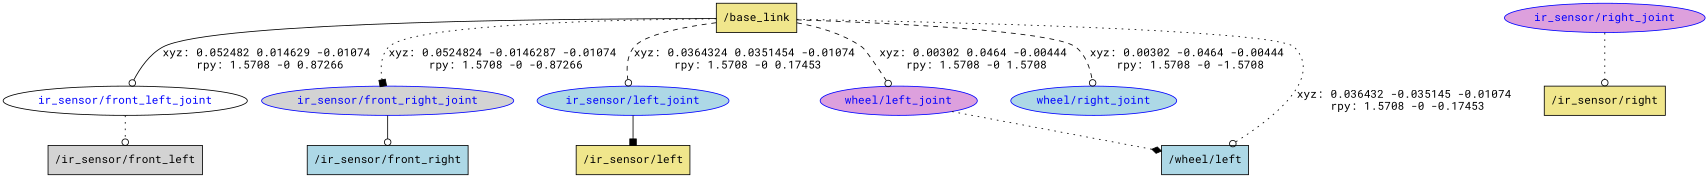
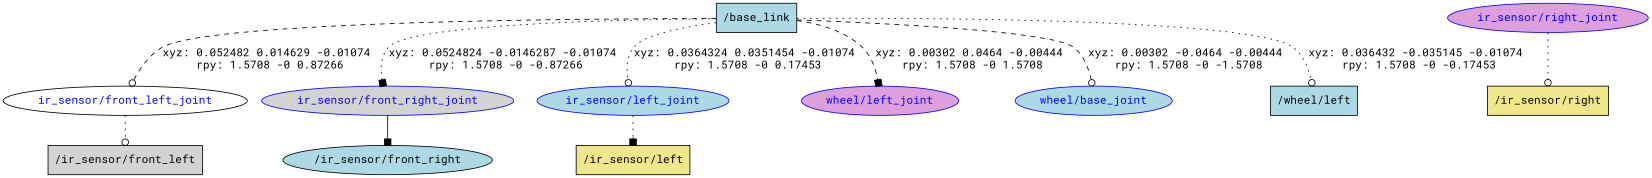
node "/base_link": fillcolor khaki -> lightblue
edge "/base_link" -> "ir_sensor/front_left_joint": style solid -> dashed
edge "/base_link" -> "ir_sensor/left_joint": style dashed -> dotted
edge "/base_link" -> "wheel/left_joint": arrowhead odot -> box
node "wheel/right_joint": label "wheel/right_joint" -> "wheel/base_joint"
edge "ir_sensor/left_joint" -> "/ir_sensor/left": style solid -> dotted
edge "ir_sensor/front_right_joint" -> "/ir_sensor/front_right": arrowhead odot -> box
edge "wheel/left_joint" -> "/wheel/left": removed
node "/ir_sensor/front_right": shape box -> ellipse
